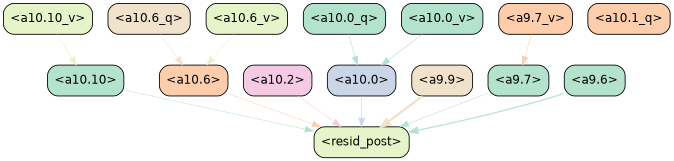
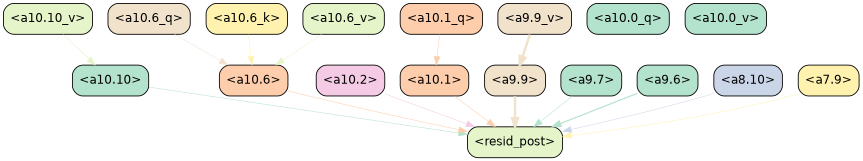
node "<a10.6_k>": added
node "<a9.9_v>": added
node "<a9.7_v>": removed
node "<a10.0>": removed
node "<a10.1>": added
node "<a8.10>": added
node "<a7.9>": added
